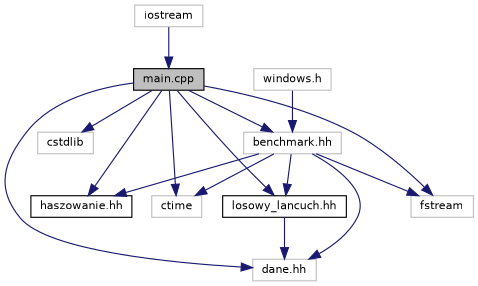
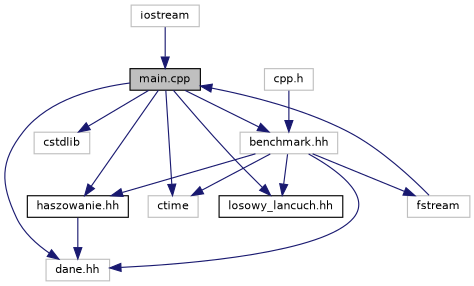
node "windows.h": label "windows.h" -> "cpp.h"
edge "main.cpp" -> "fstream": reversed
edge "losowy_lancuch.hh" -> "dane.hh": now "haszowanie.hh" -> "dane.hh"
